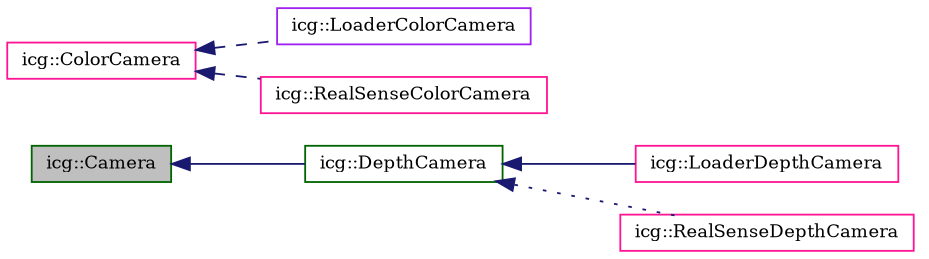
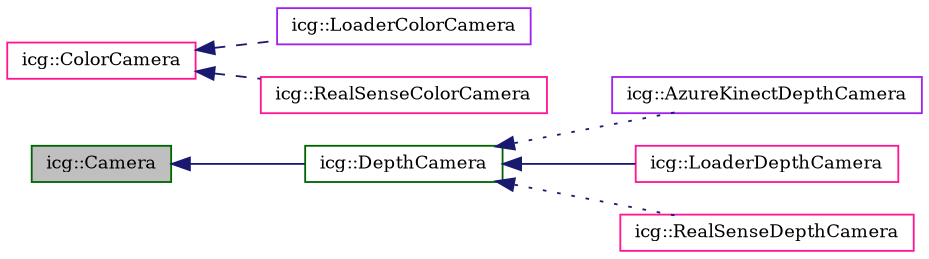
node "icg::AzureKinectDepthCamera": added
